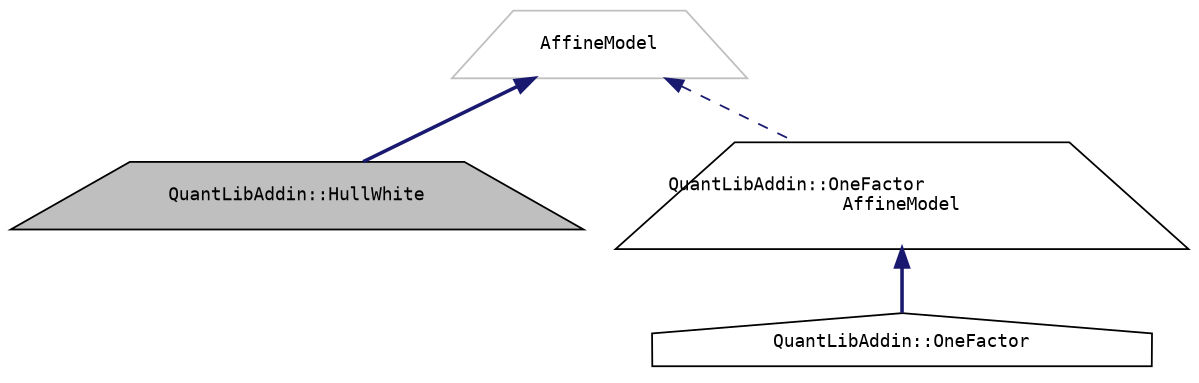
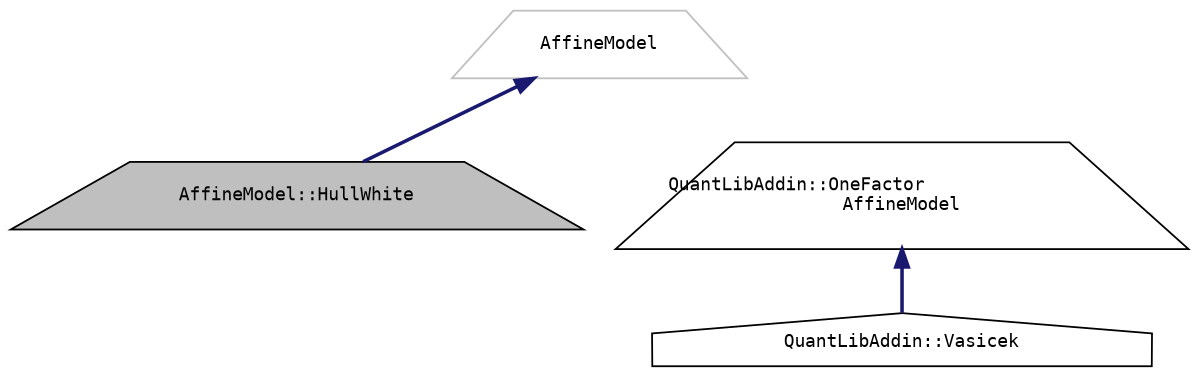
edge "QuantLibAddin::OneFactor AffineModel" -> "AffineModel": removed
node "QuantLibAddin::HullWhite": label "QuantLibAddin::HullWhite" -> "AffineModel::HullWhite"
node "QuantLibAddin::OneFactor": label "QuantLibAddin::OneFactor" -> "QuantLibAddin::Vasicek"
